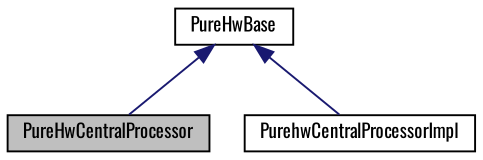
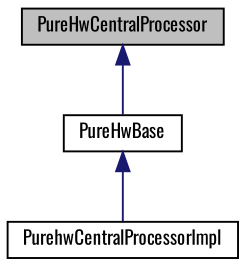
edge "PureHwCentralProcessor" -> "PureHwBase": reversed
